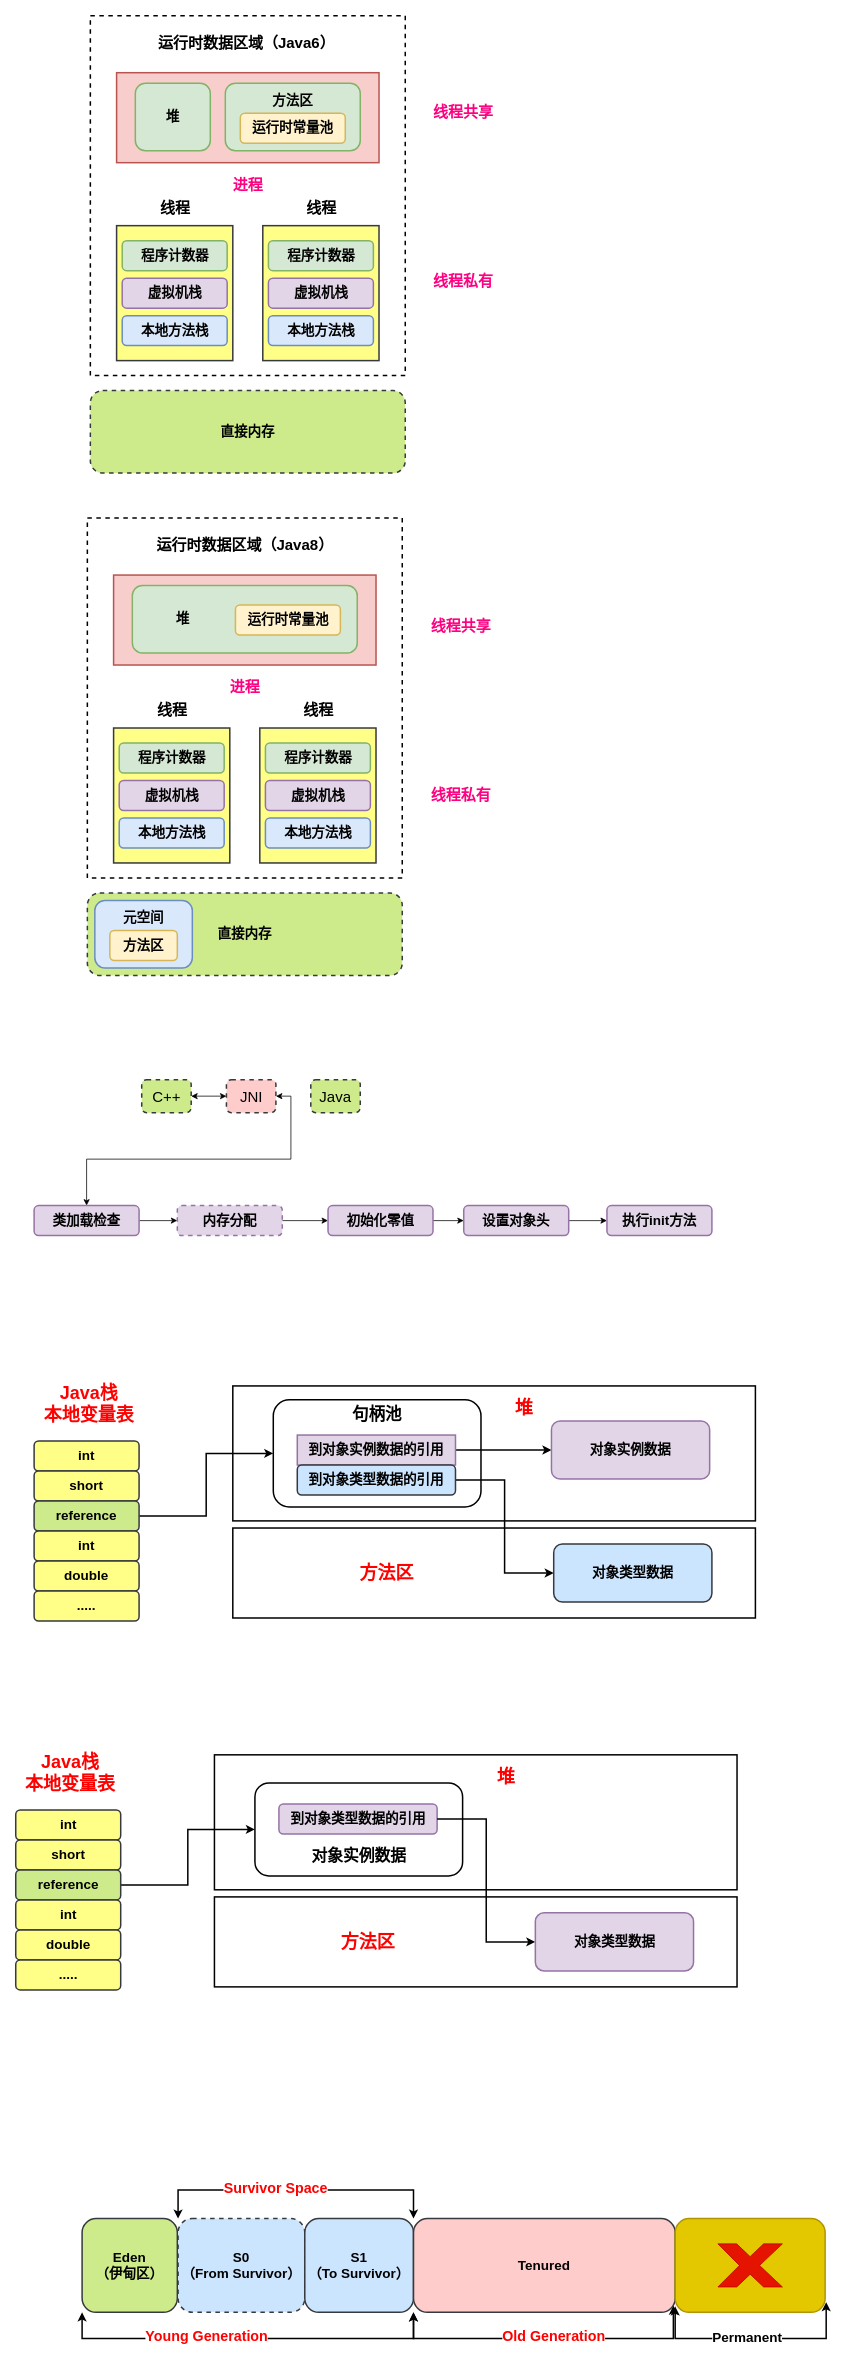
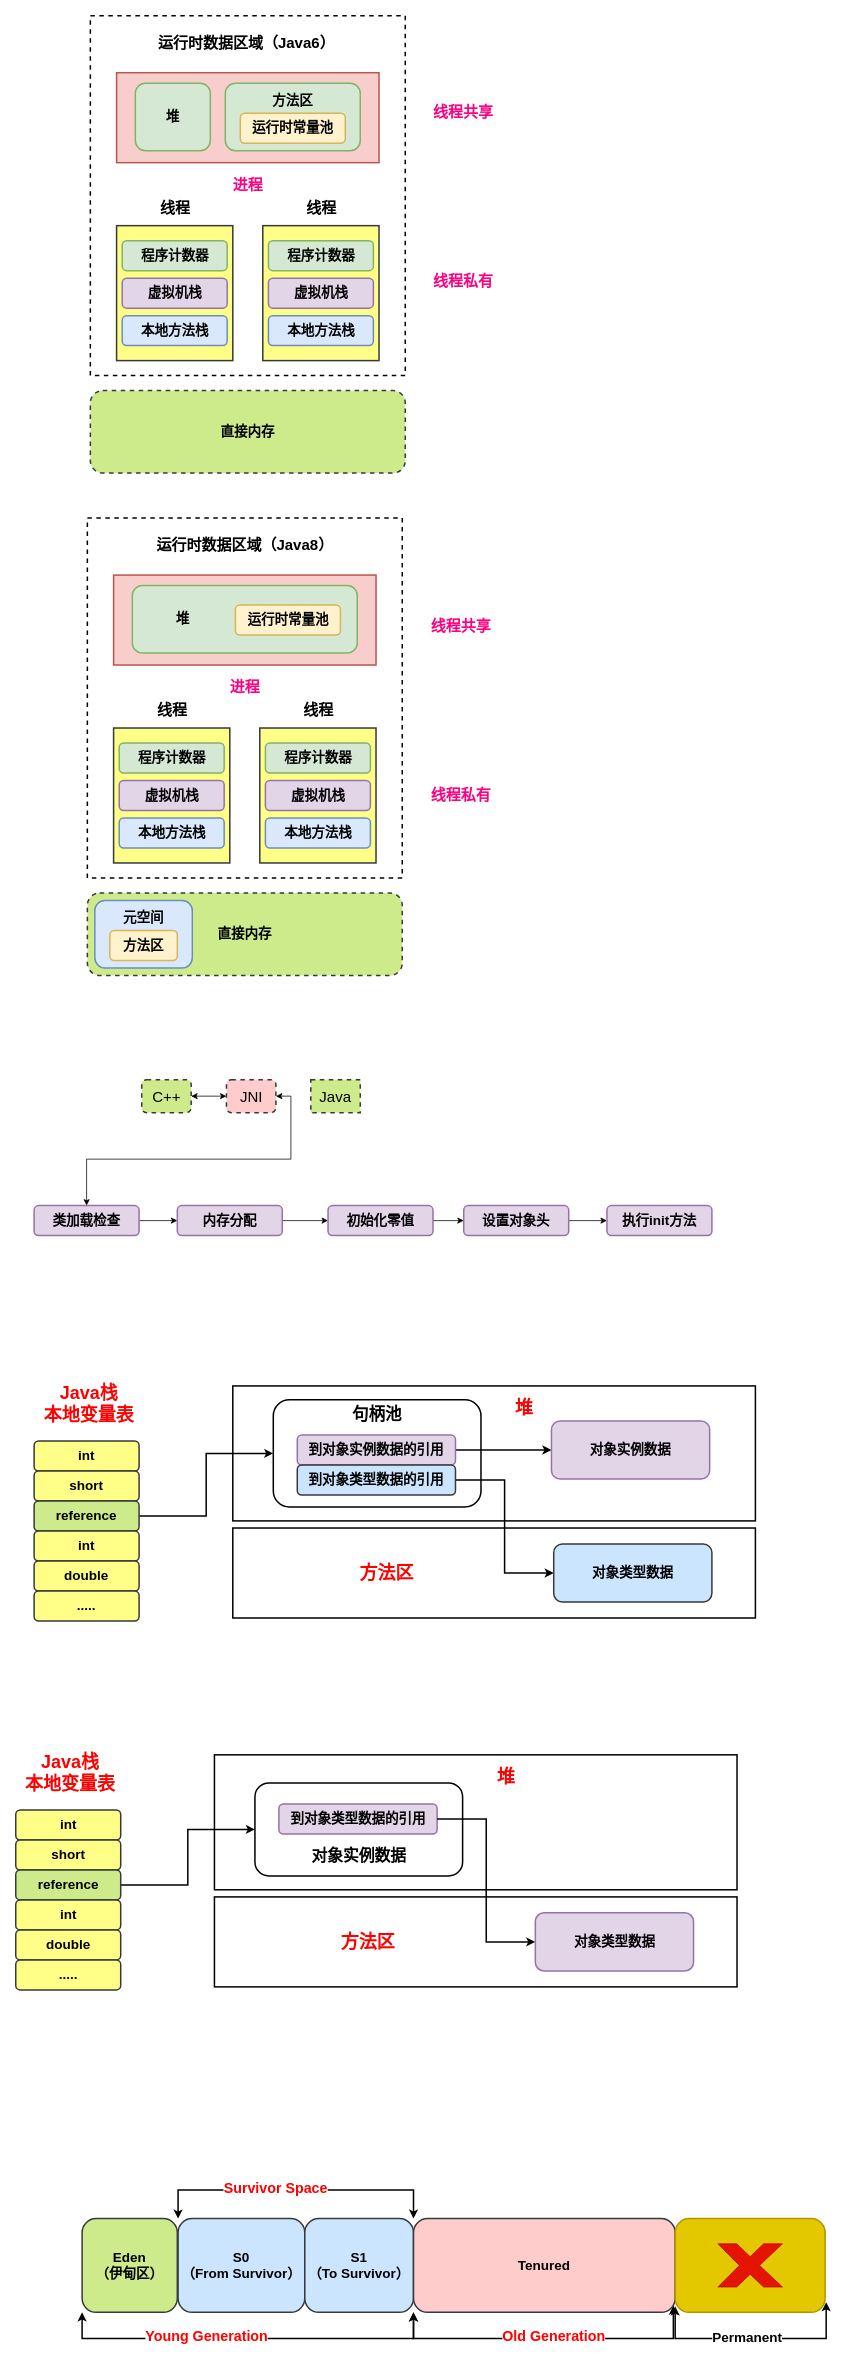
node "Java": shape rounded rectangle -> rectangle
node "内存分配": style dashed -> solid
node "到对象实例数据的引用": shape rectangle -> rounded rectangle
node "S0 （From Survivor）": style dashed -> solid
